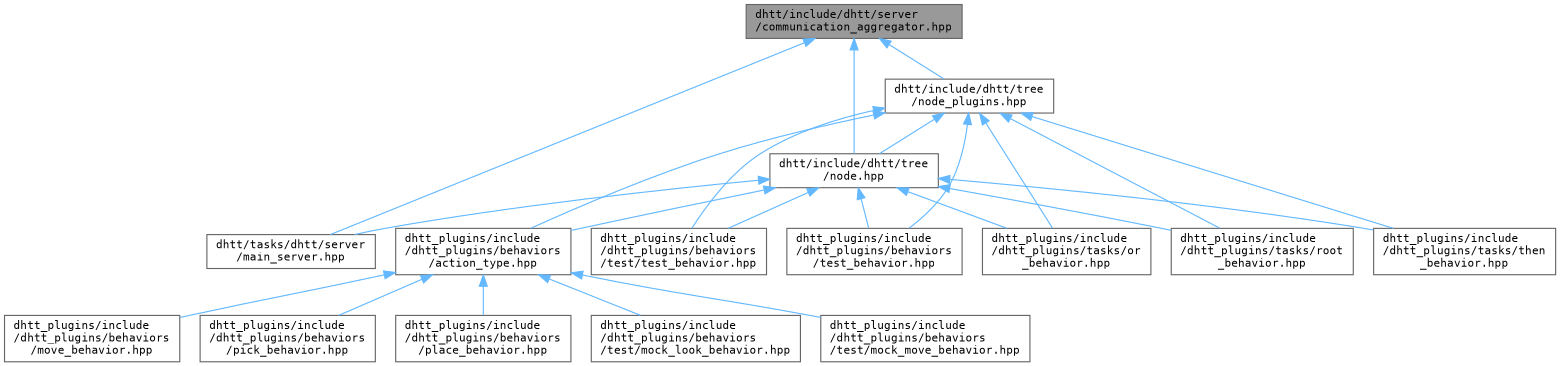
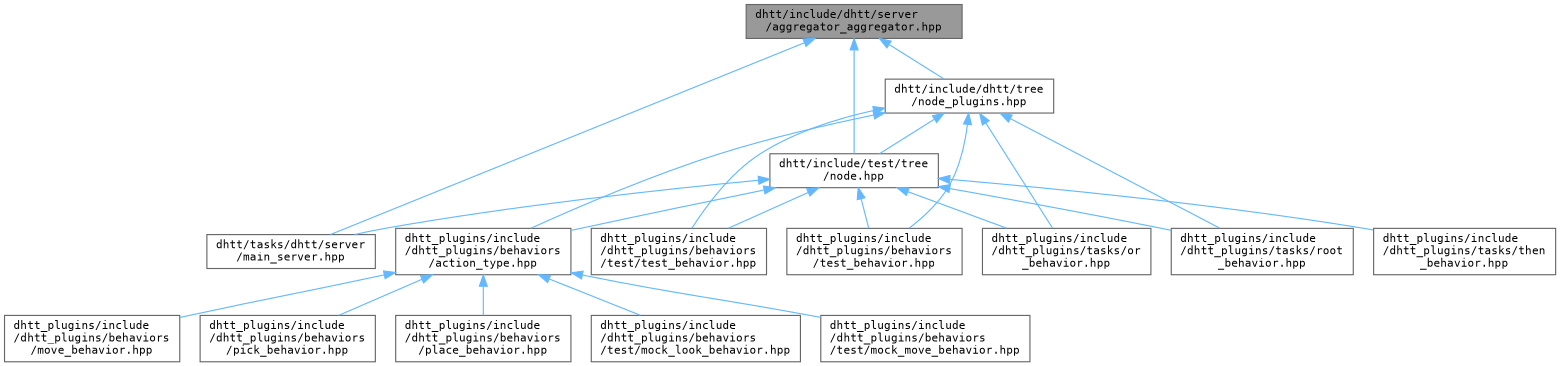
node "dhtt/include/dhtt/server /communication_aggregator.hpp": label "dhtt/include/dhtt/server /communication_aggregator.hpp" -> "dhtt/include/dhtt/server /aggregator_aggregator.hpp"
node "dhtt/include/dhtt/tree /node.hpp": label "dhtt/include/dhtt/tree /node.hpp" -> "dhtt/include/test/tree /node.hpp"
edge "dhtt_plugins/include /dhtt_plugins/tasks/then _behavior.hpp" -> "dhtt/include/dhtt/tree /node_plugins.hpp": removed
